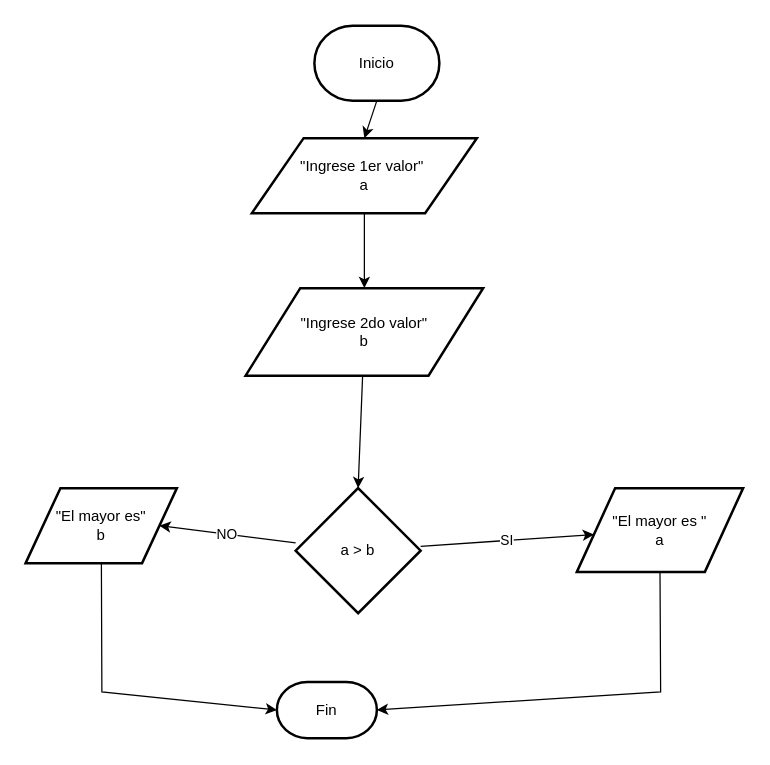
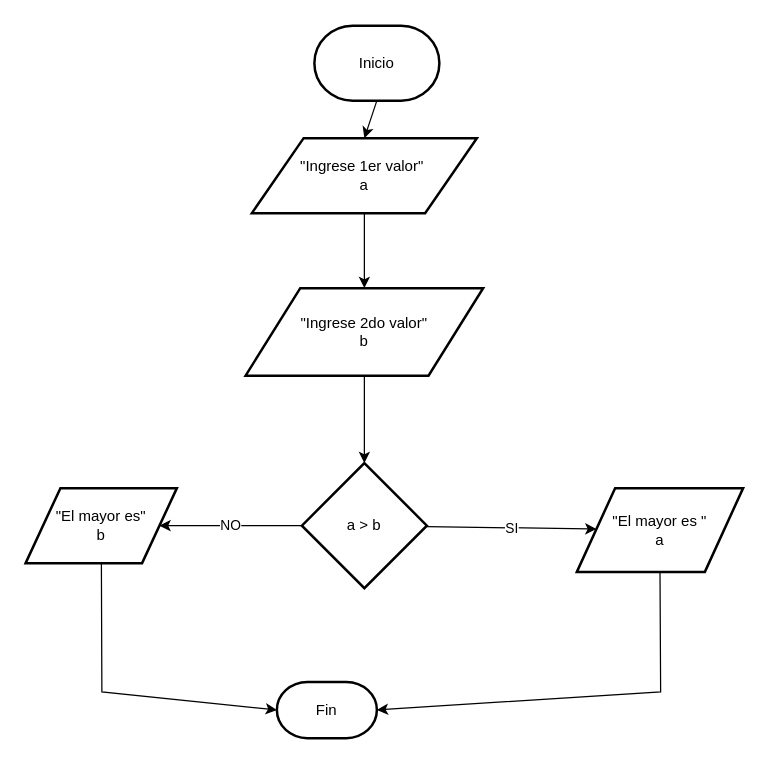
node "a > b": moved (358, 551) -> (364, 526)
